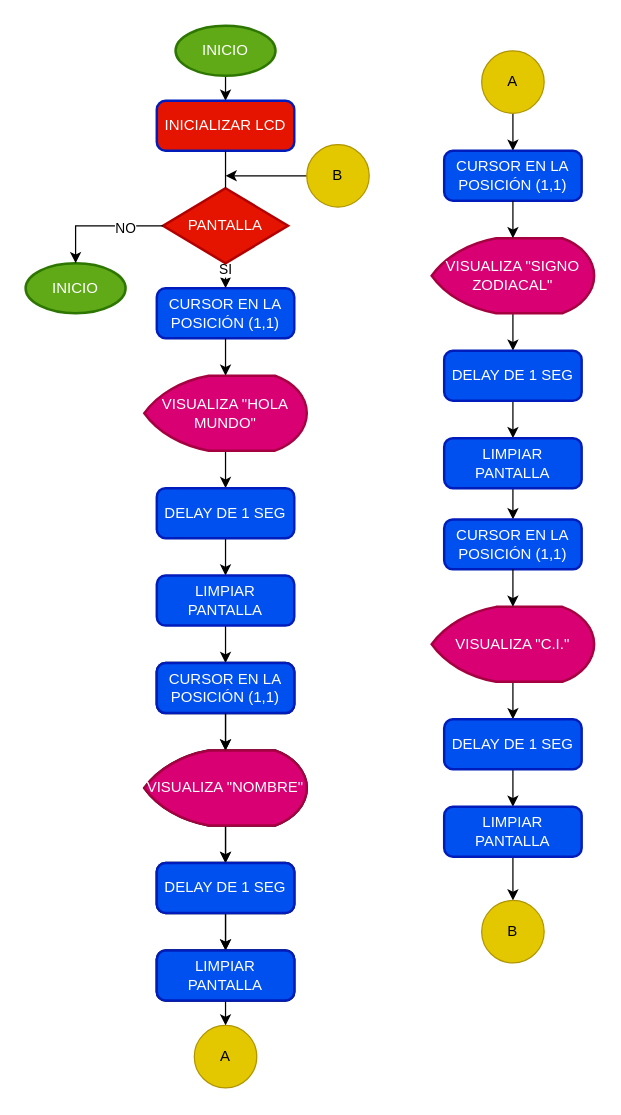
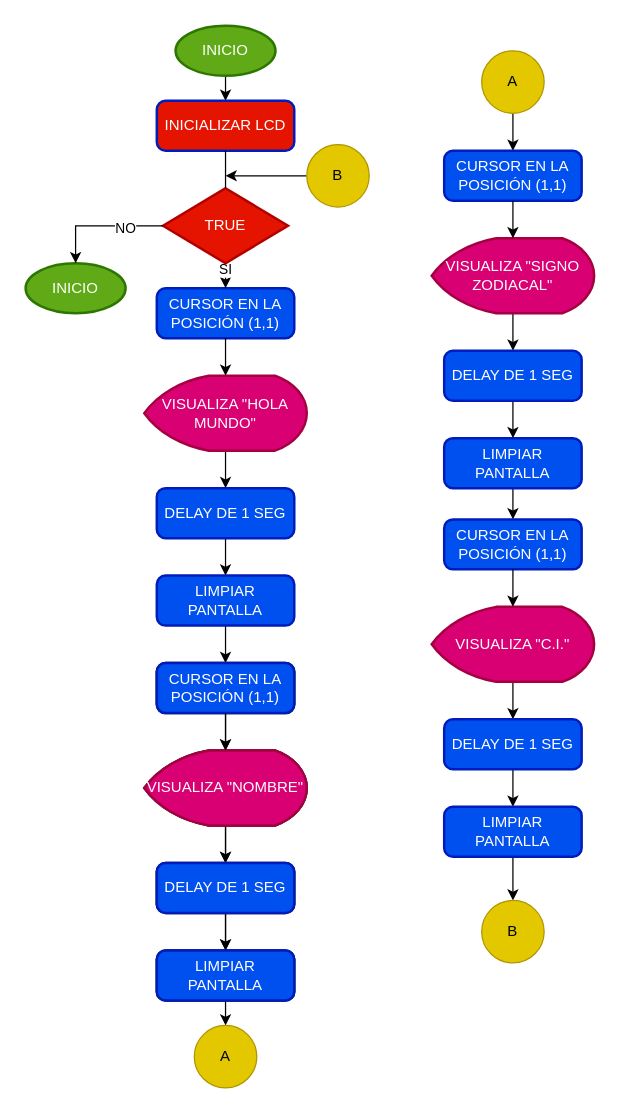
node "PANTALLA": label "PANTALLA" -> "TRUE"
